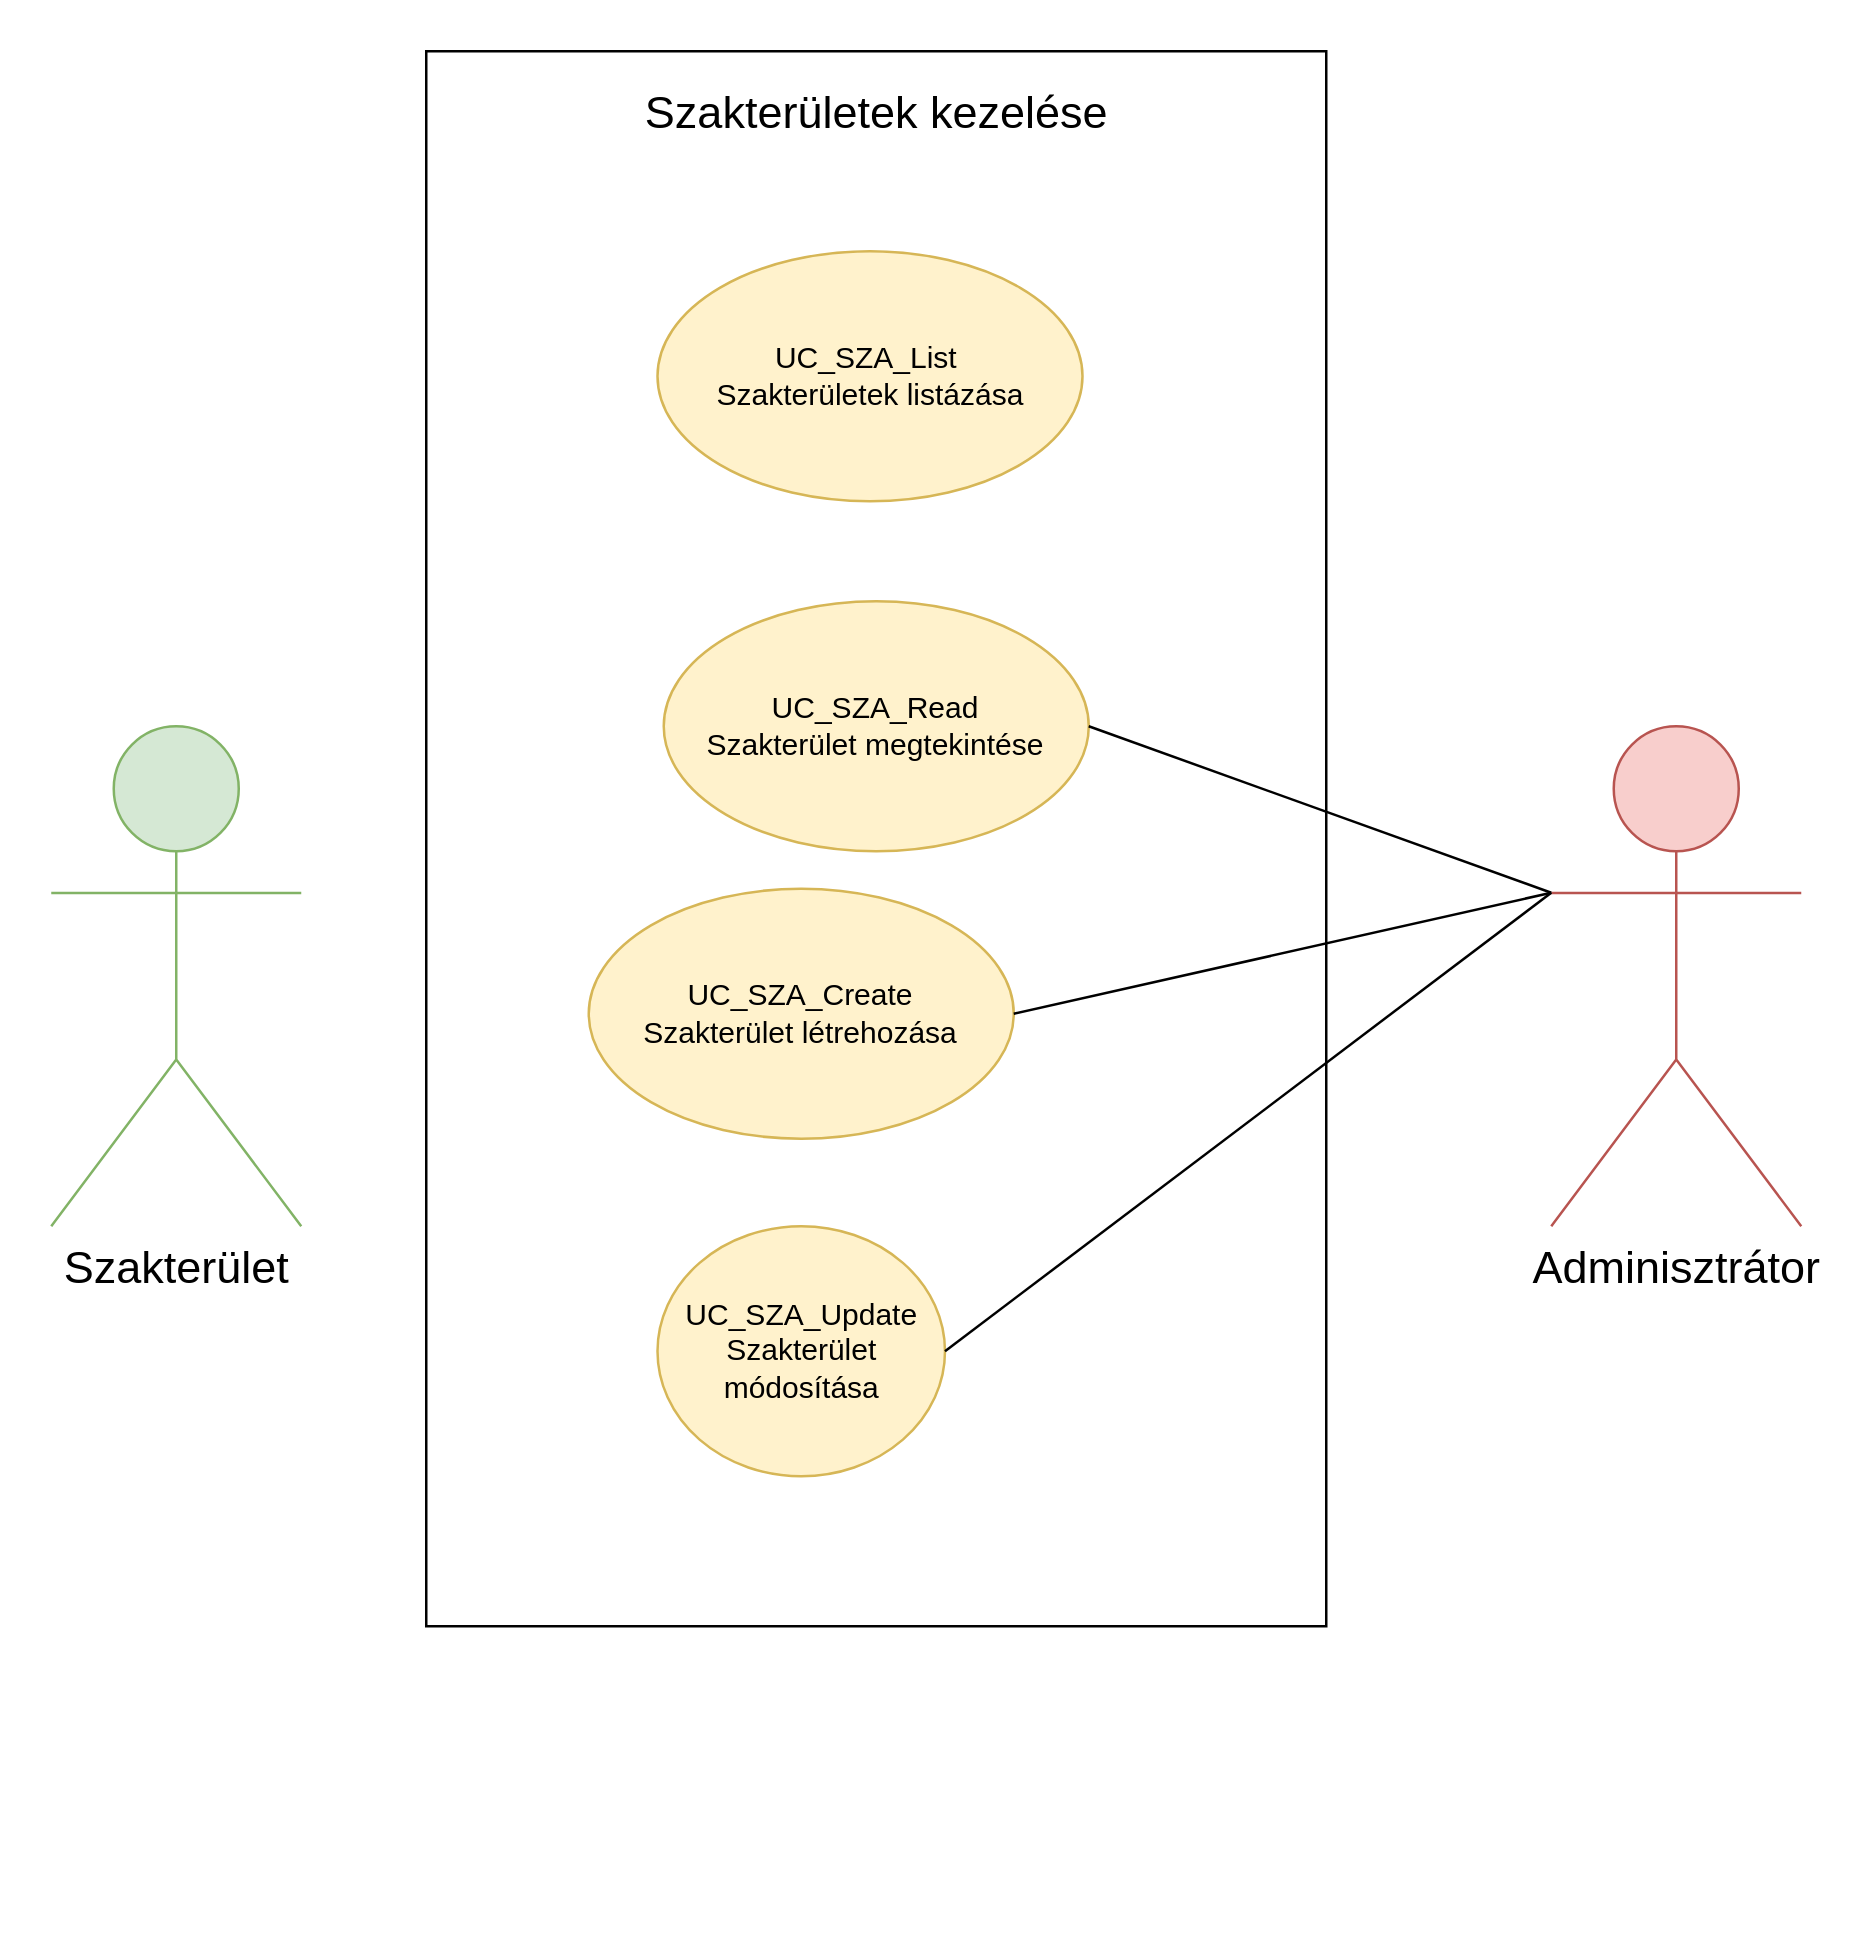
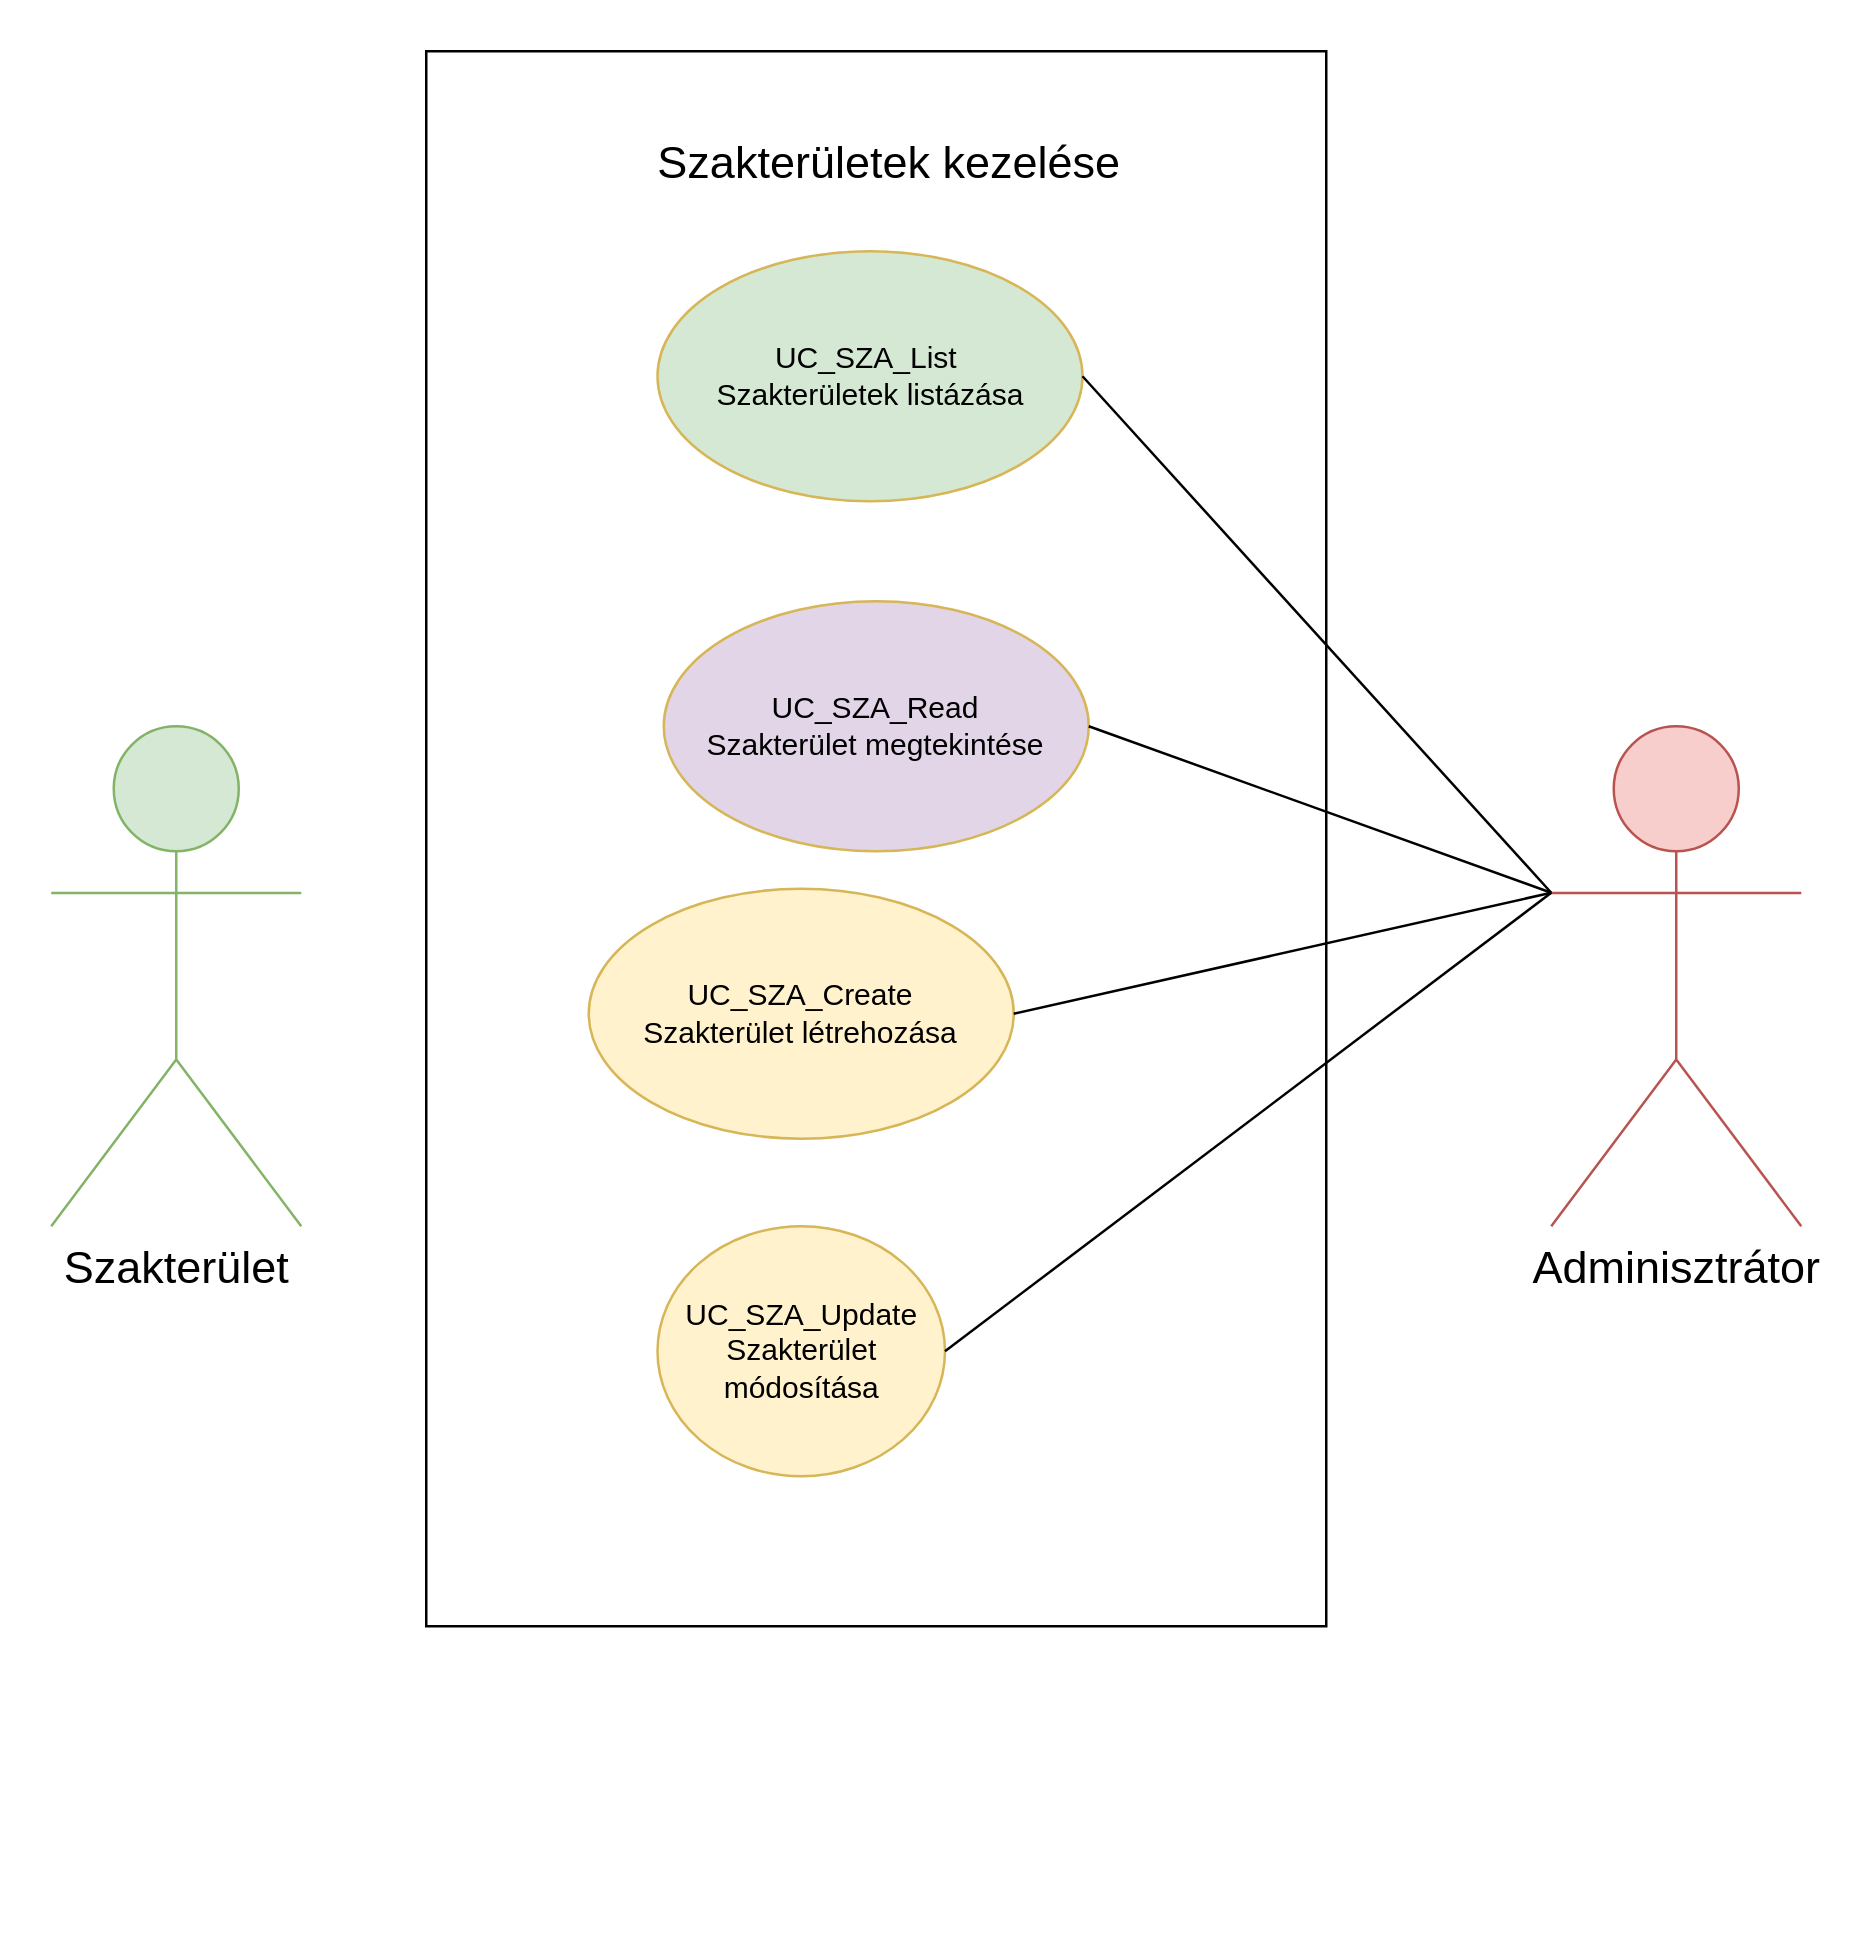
node "Szakterületek kezelése": moved (876, 114) -> (889, 164)
node "UC_SZA_List Szakterületek listázása": fillcolor #fff2cc -> #d5e8d4
edge "UC_SZA_List Szakterületek listázása" -- "Adminisztrátor": added
node "UC_SZA_Read Szakterület megtekintése": fillcolor #fff2cc -> #e1d5e7
